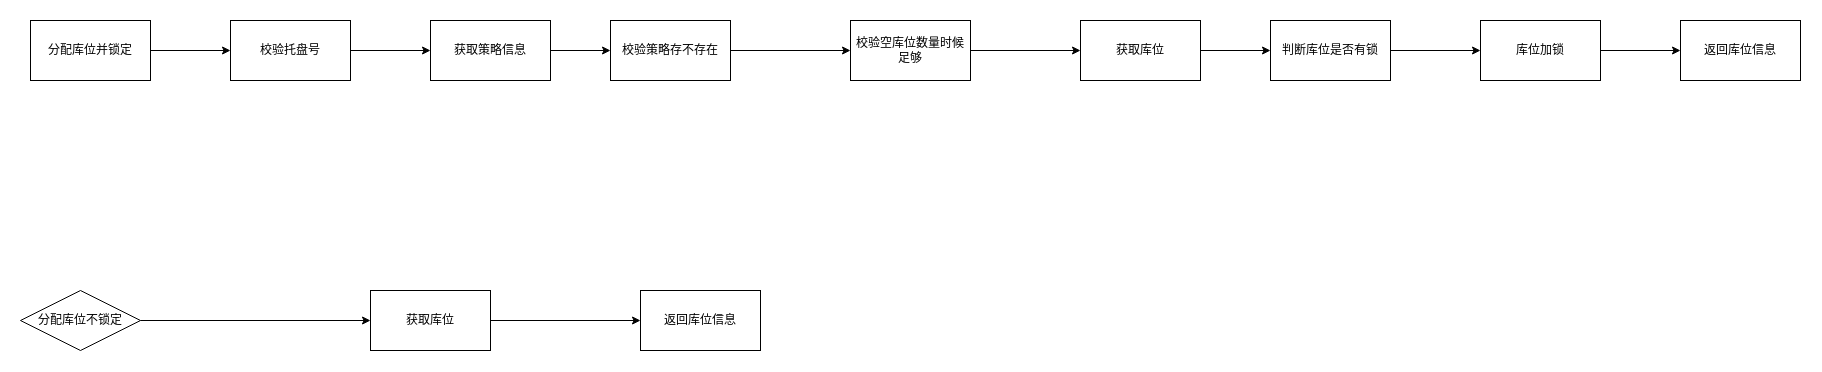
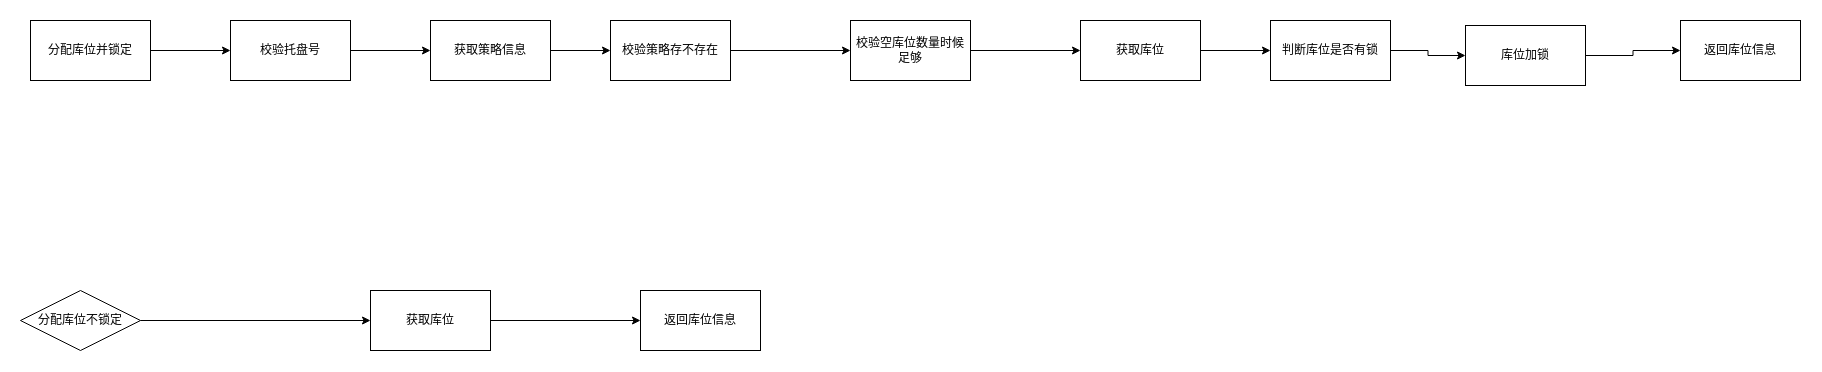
node "库位加锁": moved (1541, 51) -> (1526, 56)
